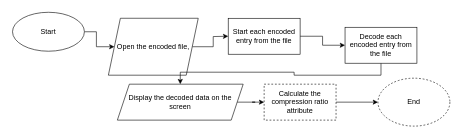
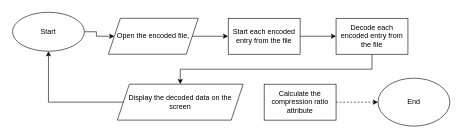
node "Decode each encoded entry from the file": moved (381, 45) -> (372, 36)
node "Open the encoded file,": size 90x57 -> 90x36
edge "Display the decoded data on the screen" -> "Calculate the compression ratio attribute": now "Display the decoded data on the screen" -> "Start"
node "Calculate the compression ratio attribute": style dashed -> solid
edge "Calculate the compression ratio attribute" -> "End": style solid -> dashed
node "End": style dashed -> solid
